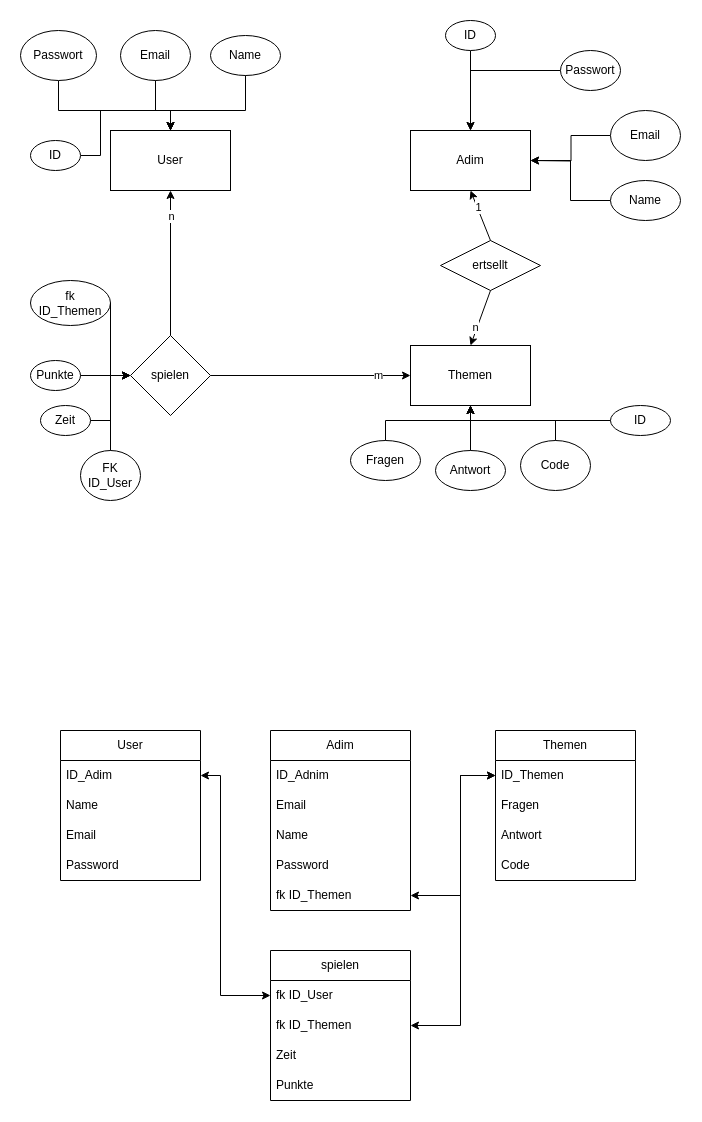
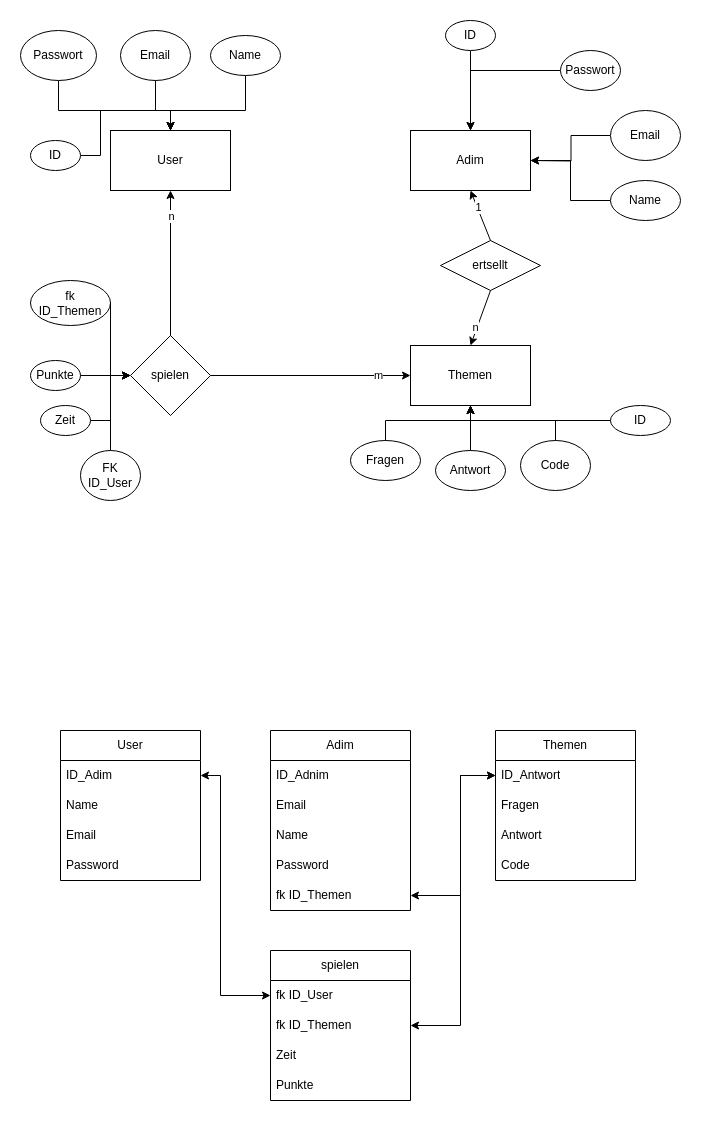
node "ID_Themen": label "ID_Themen" -> "ID_Antwort"
